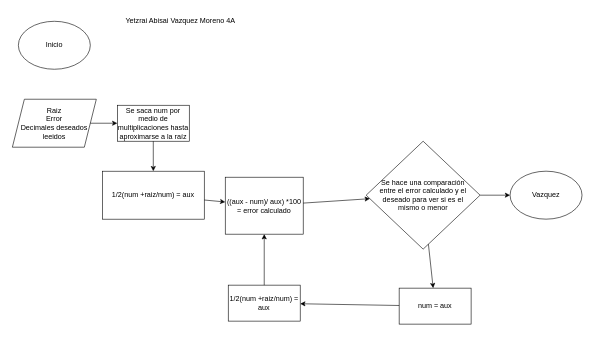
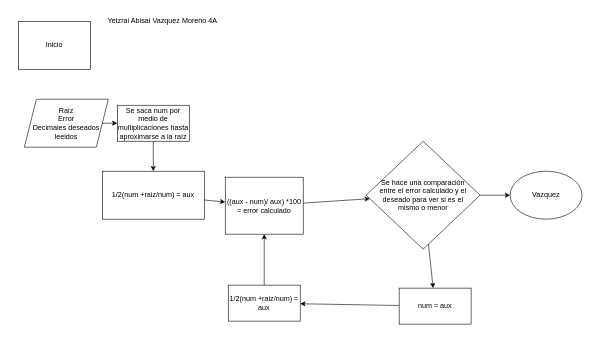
node "Yetzrai Abisai Vazquez Moreno 4A": moved (180, 21) -> (162, 21)
node "Inicio": shape ellipse -> rectangle
node "Raiz Error Decimales deseados leeidos": moved (54, 123) -> (66, 123)
